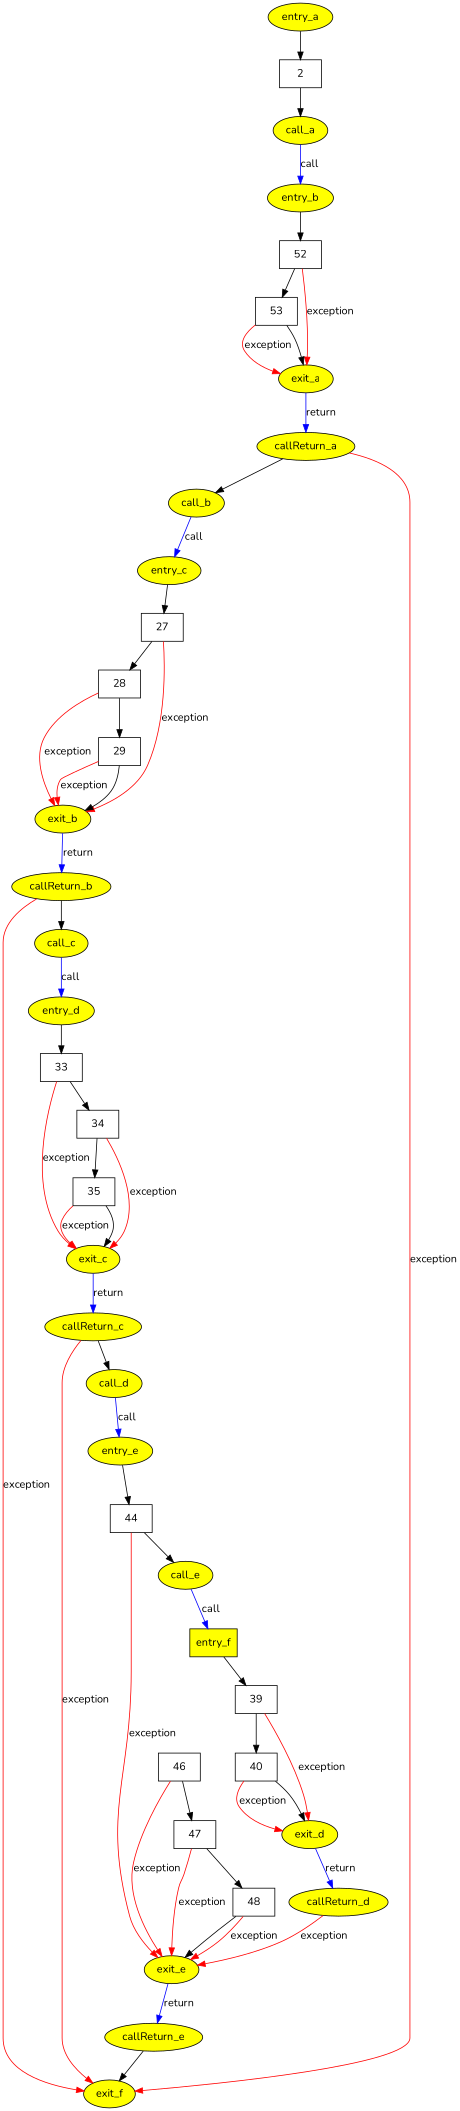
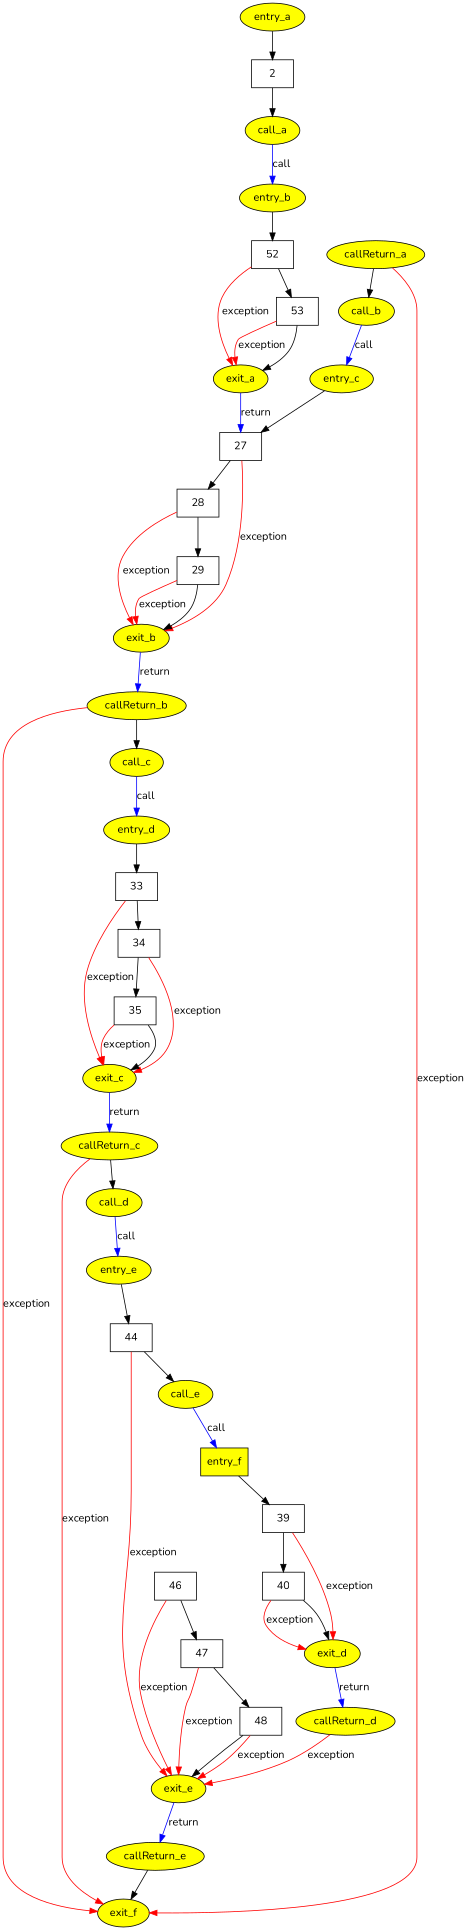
edge "exit_a" -> "callReturn_a": now "exit_a" -> "27"
